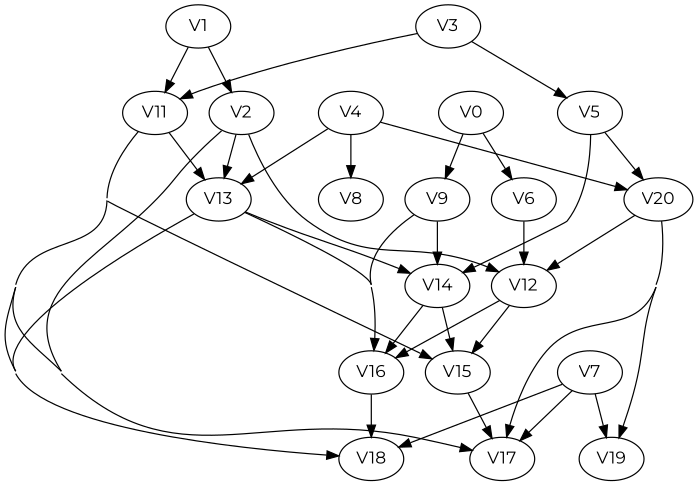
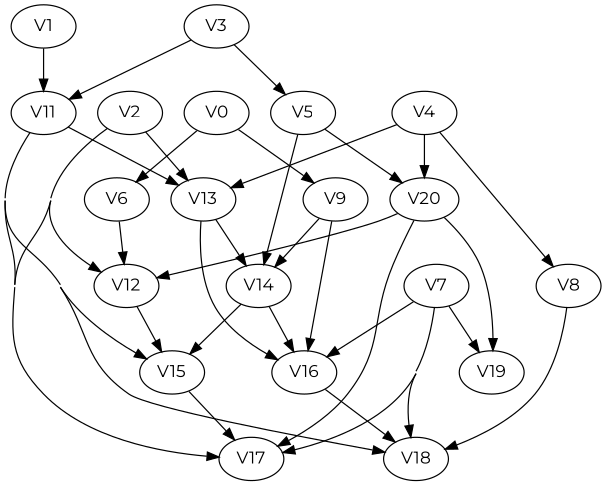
edge "V1" -> "V2": removed
edge "V13" -> "V18": now "V8" -> "V18"
edge "V12" -> "V16": now "V7" -> "V16"
